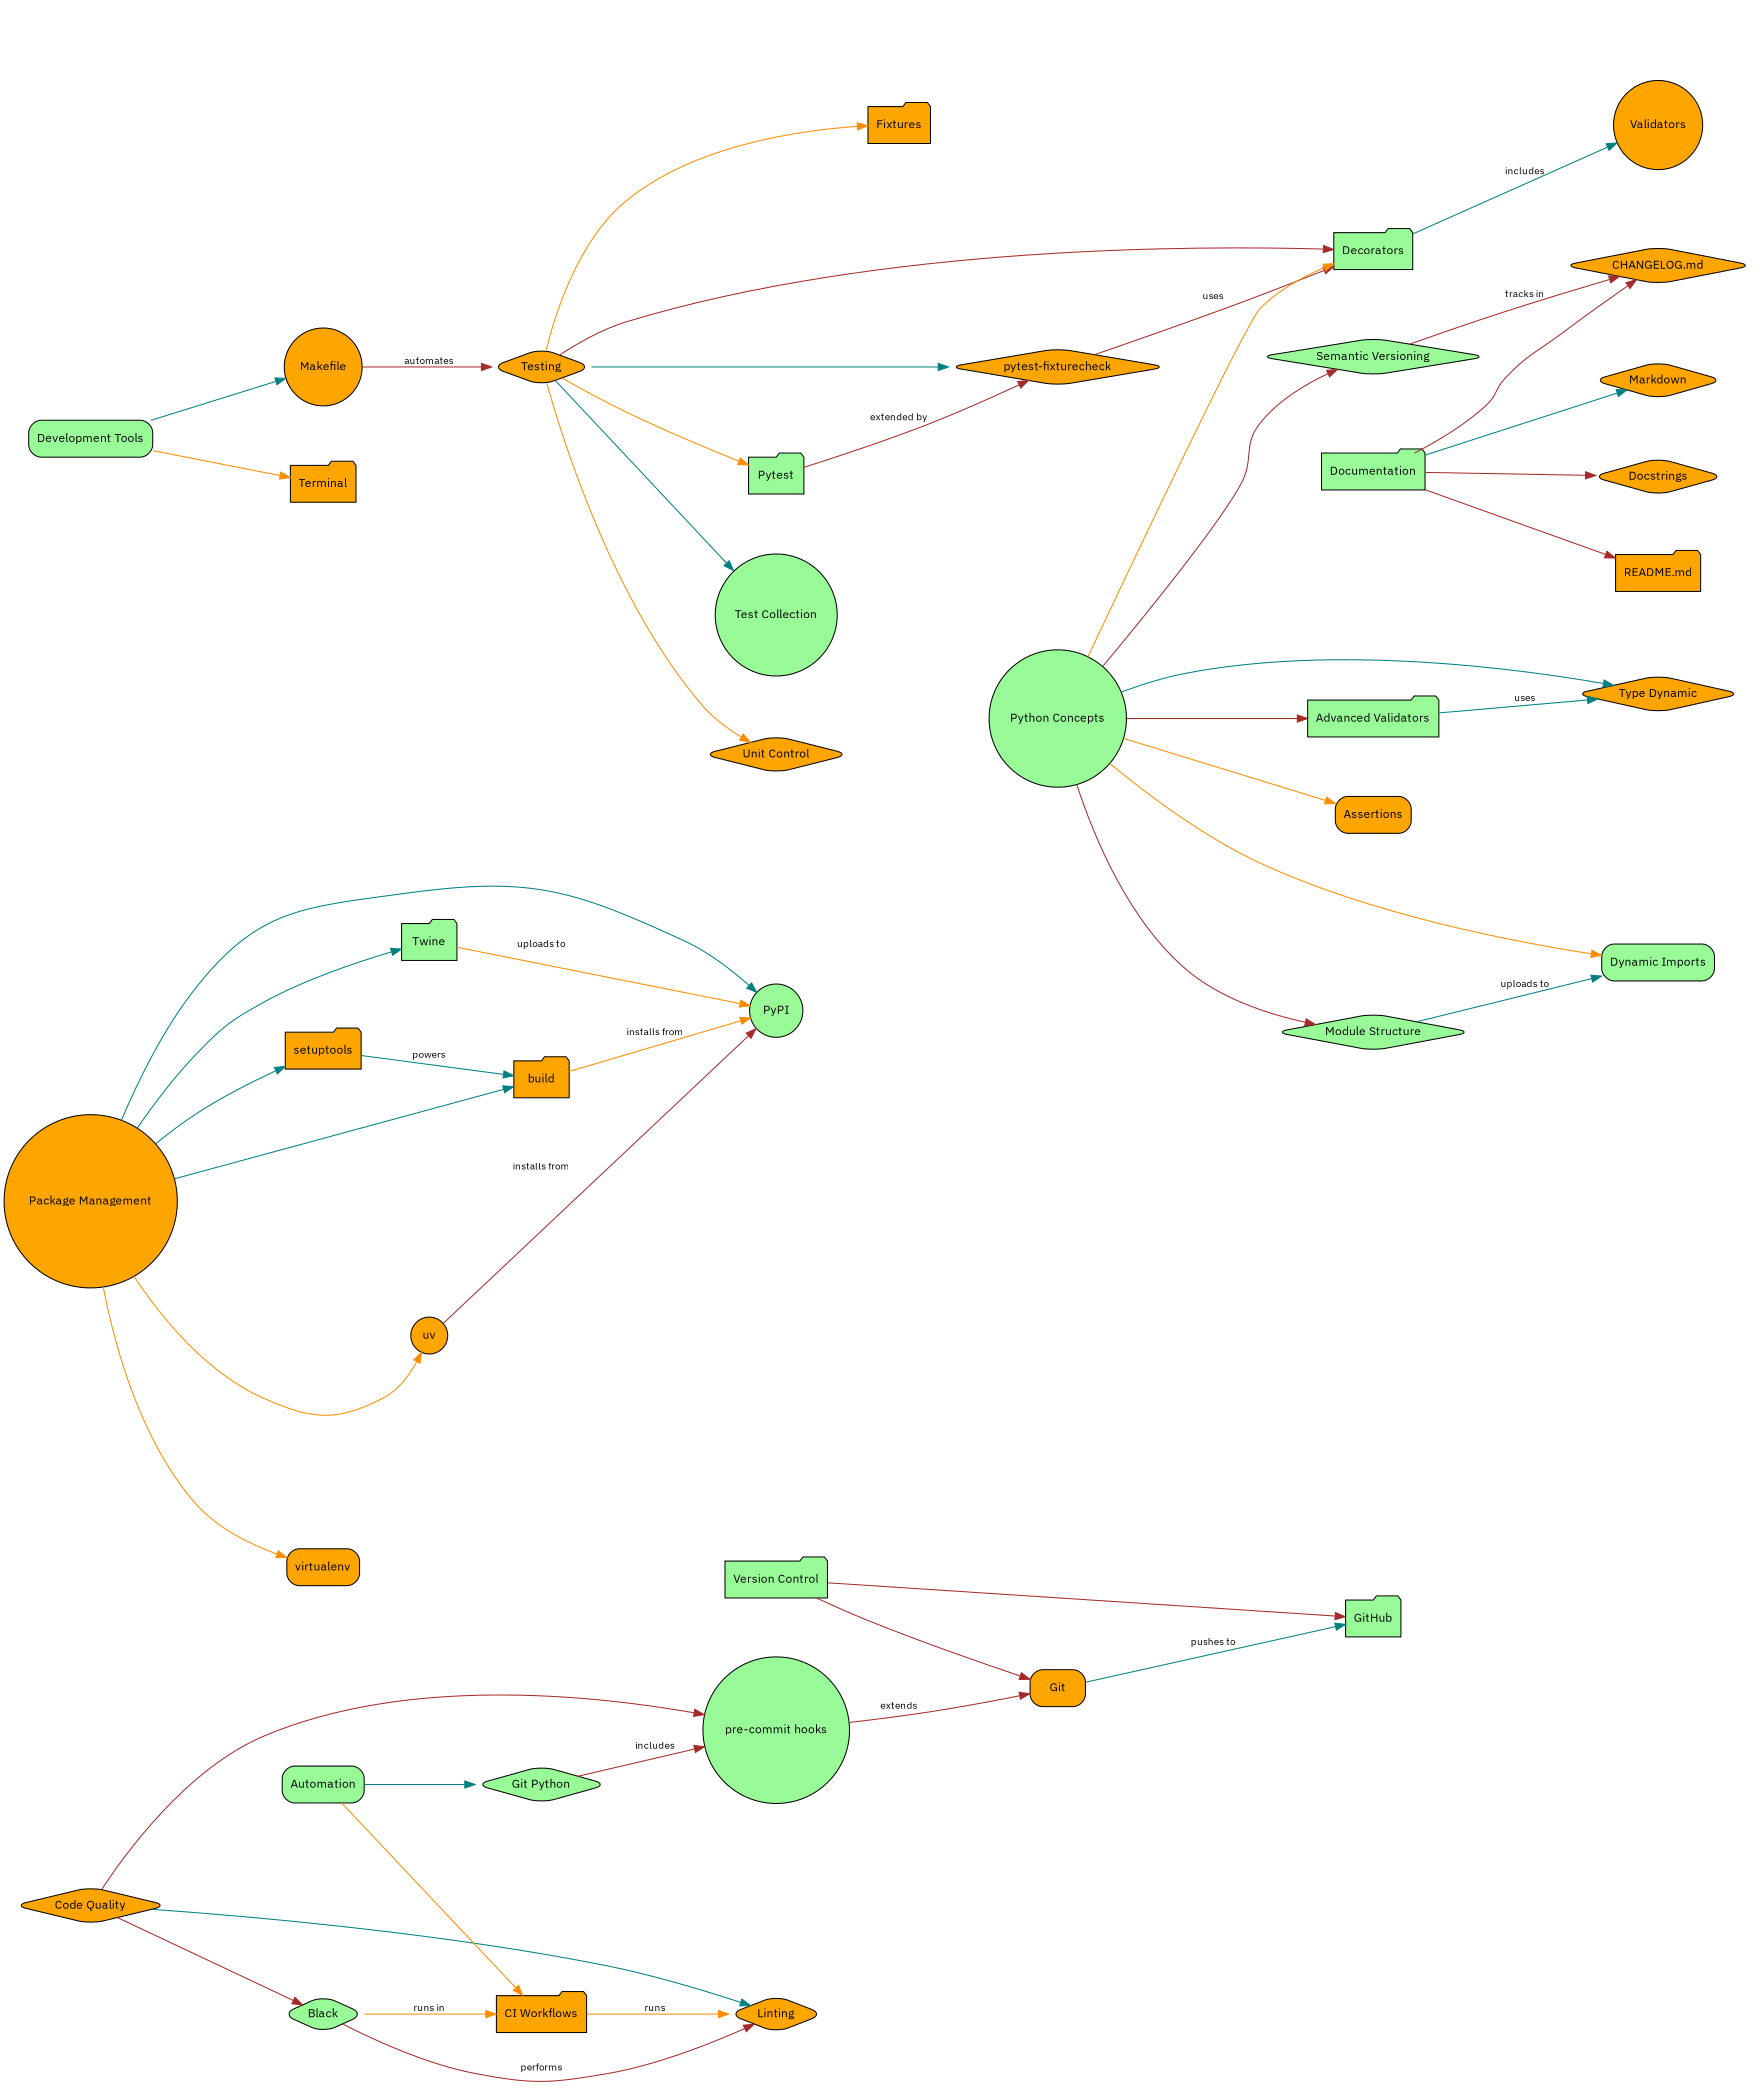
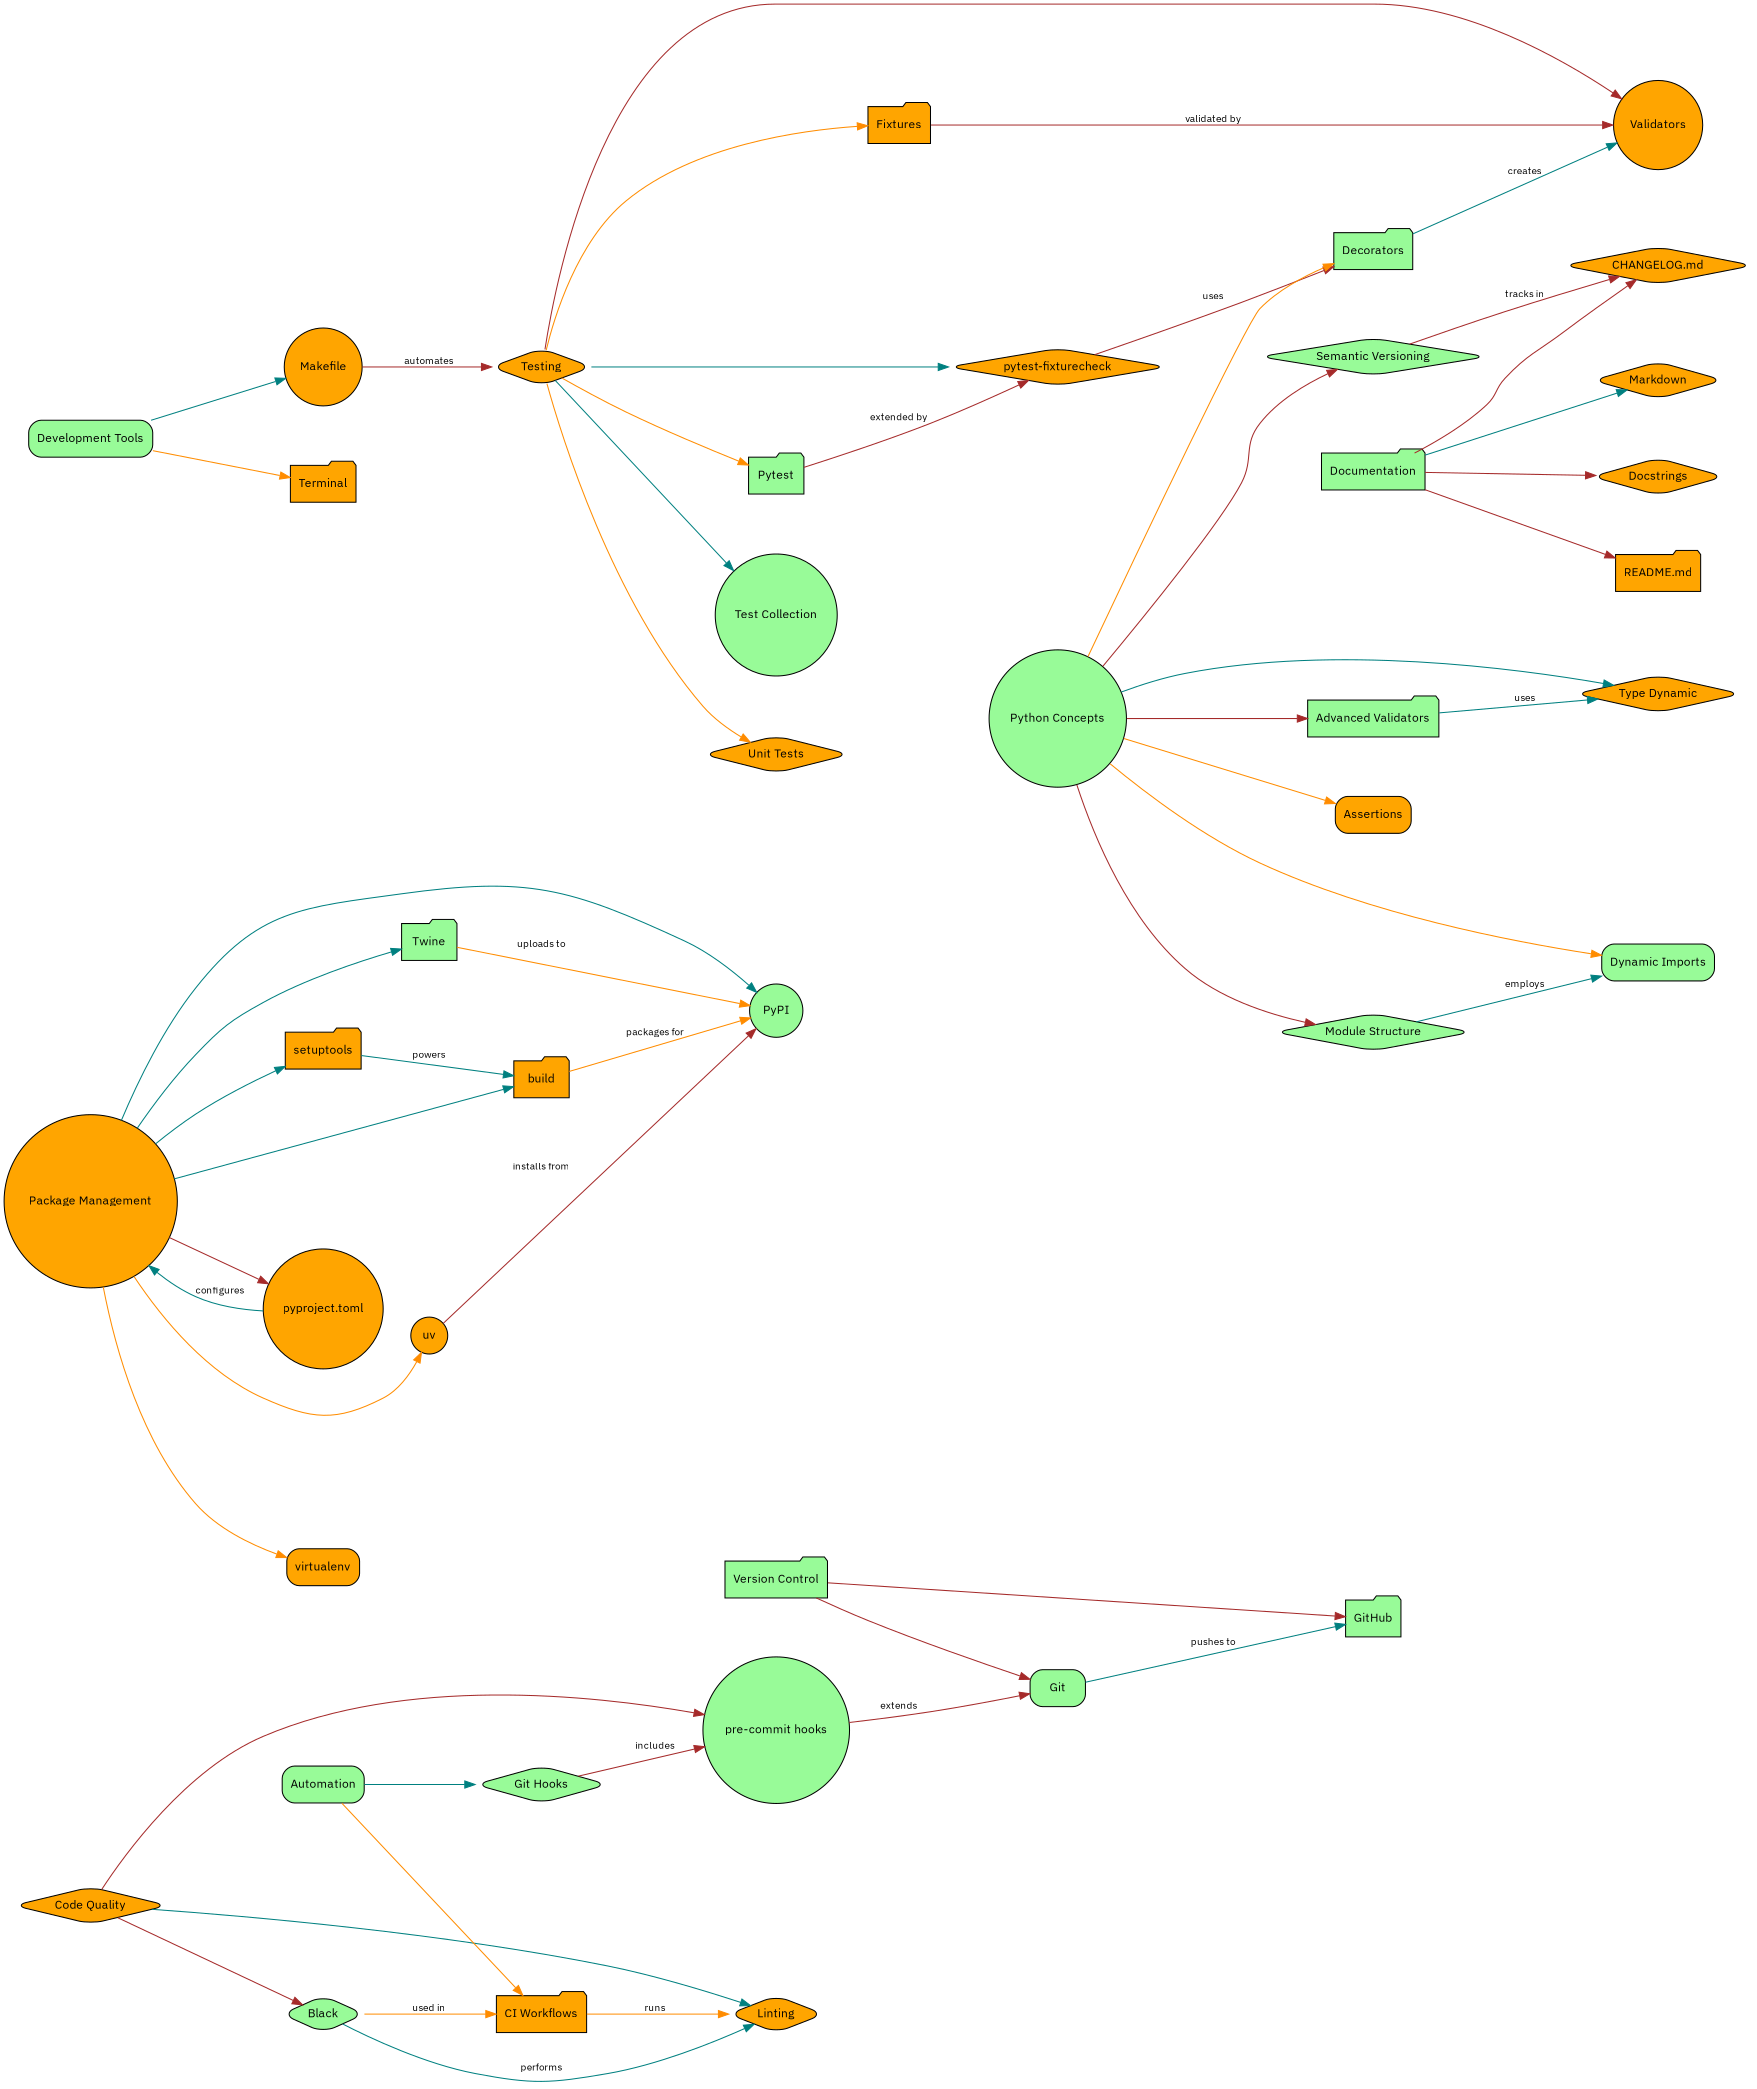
edge "Fixtures" -> "Validators": added, label "validated by"
edge "Decorators" -> "Validators": label "includes" -> "creates"
edge "Testing" -> "Decorators": now "Testing" -> "Validators"
node "Unit Control": label "Unit Control" -> "Unit Tests"
edge "Module Structure" -> "Dynamic Imports": label "uploads to" -> "employs"
edge "build" -> "PyPI": label "installs from" -> "packages for"
node "pyproject.toml": added
node "Git": fillcolor orange -> palegreen
node "Git Python": label "Git Python" -> "Git Hooks"
edge "Black" -> "CI Workflows": label "runs in" -> "used in"
edge "Black" -> "Linting": color brown -> teal
